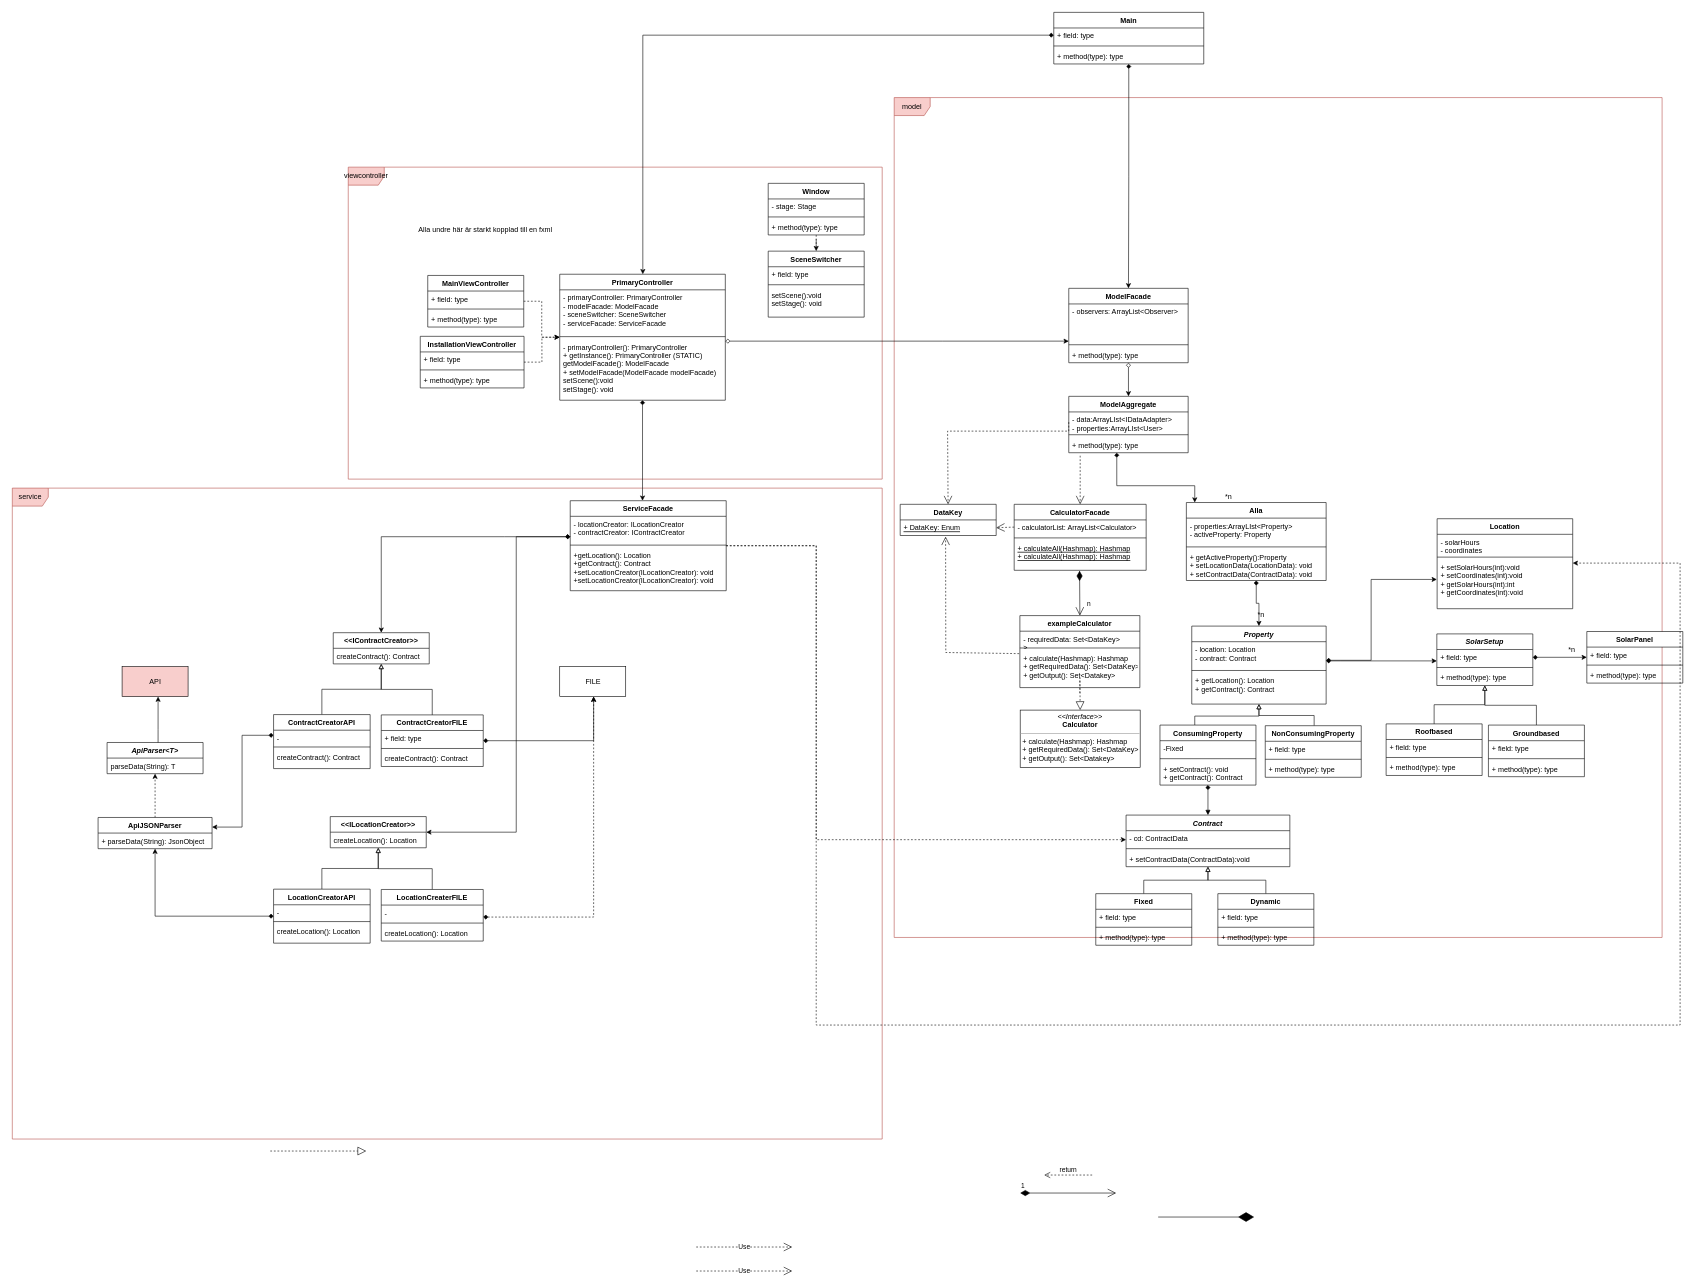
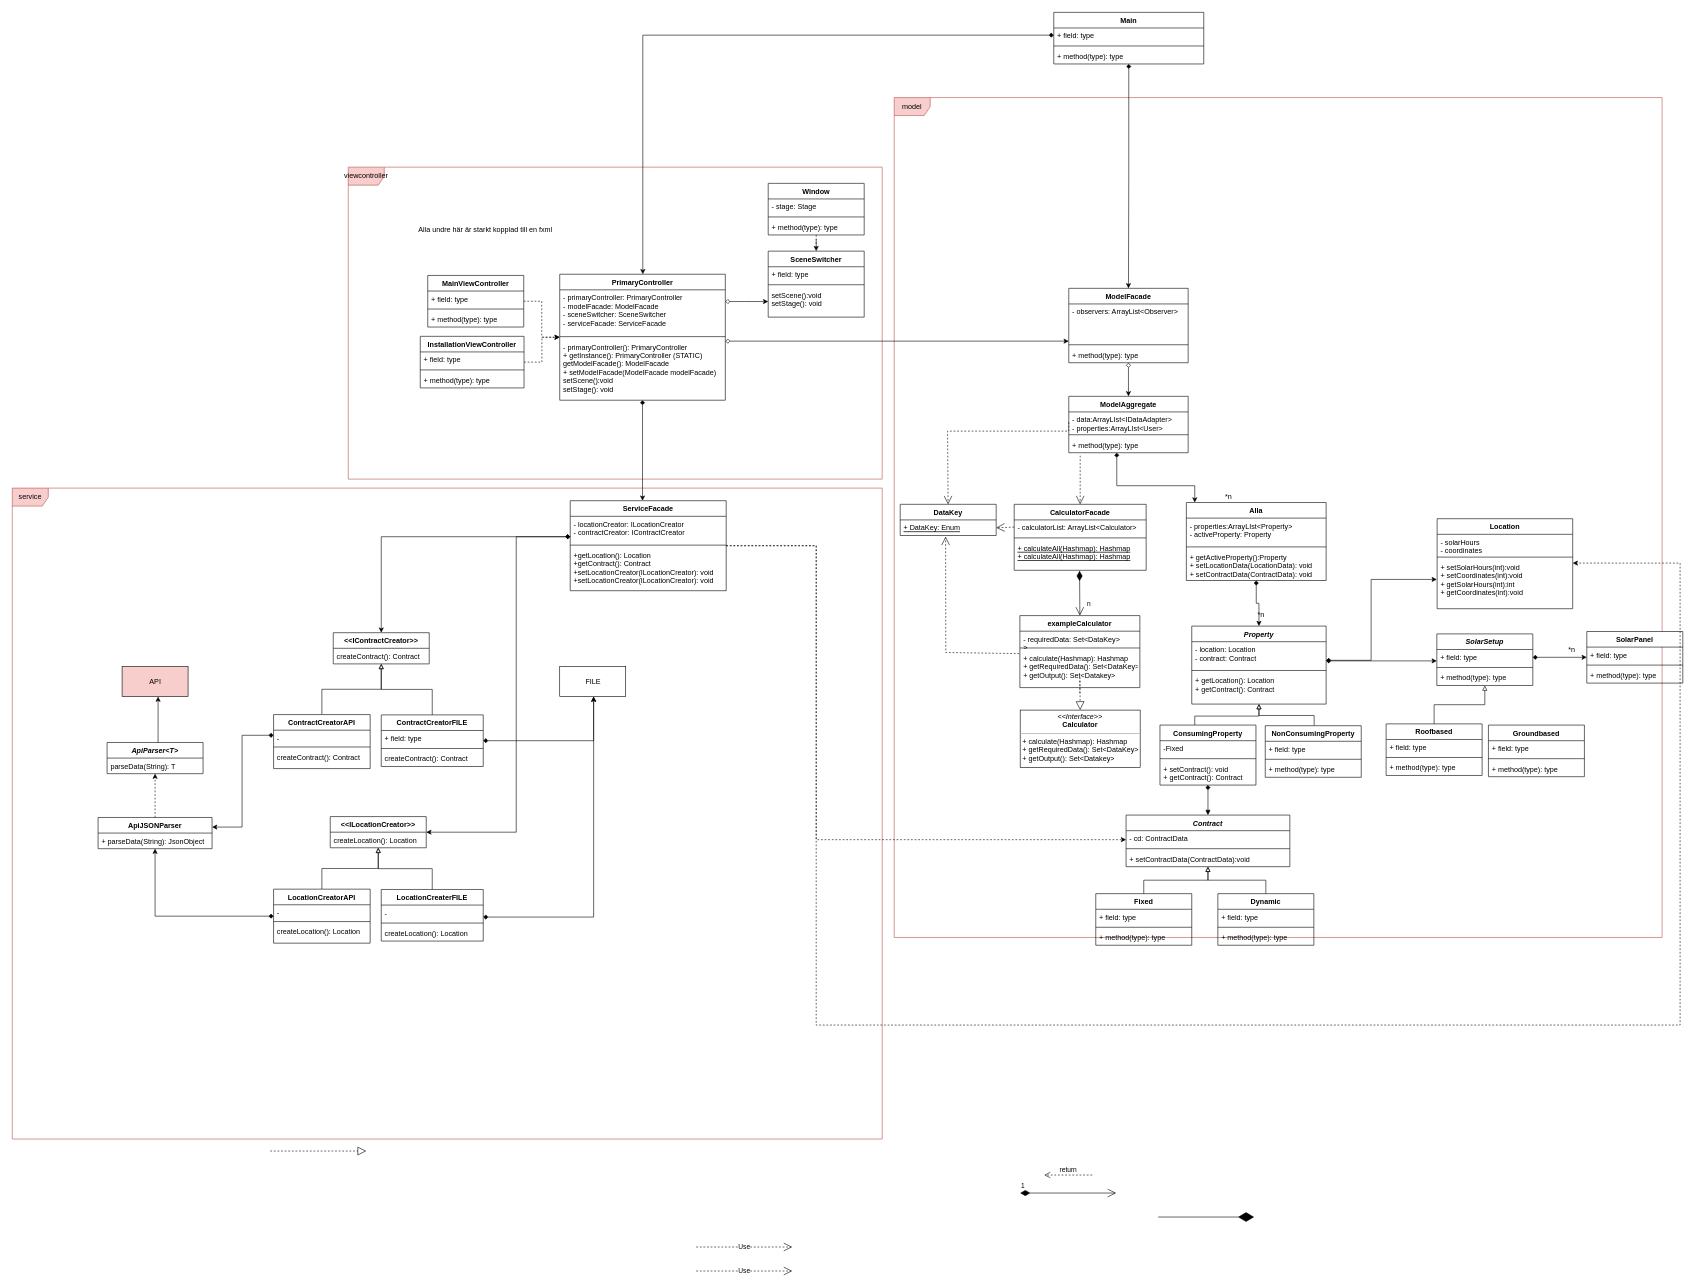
edge "SceneSwitcher" -- "PrimaryController": added
edge "Groundbased" -> "SolarSetup": removed
edge "FILE" -- "LocationCreaterFILE": style dashed -> solid
